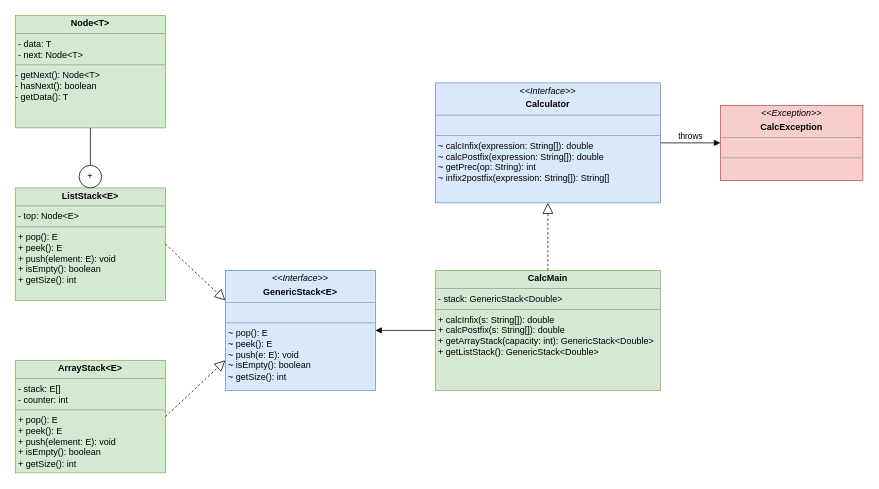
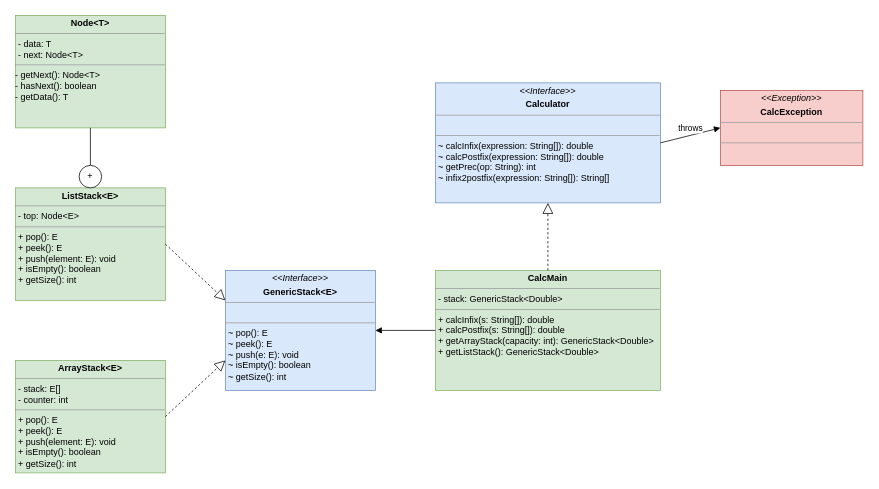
node "<<Exception>> CalcException": moved (792, 143) -> (792, 128)
